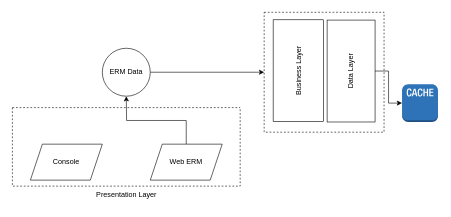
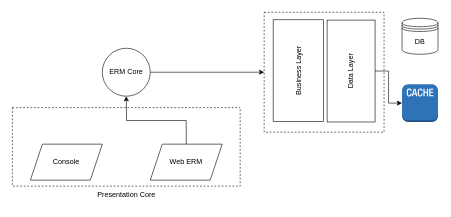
node "DB": added
node "ERM Data": label "ERM Data" -> "ERM Core"
node "Presentation Layer": label "Presentation Layer" -> "Presentation Core"
